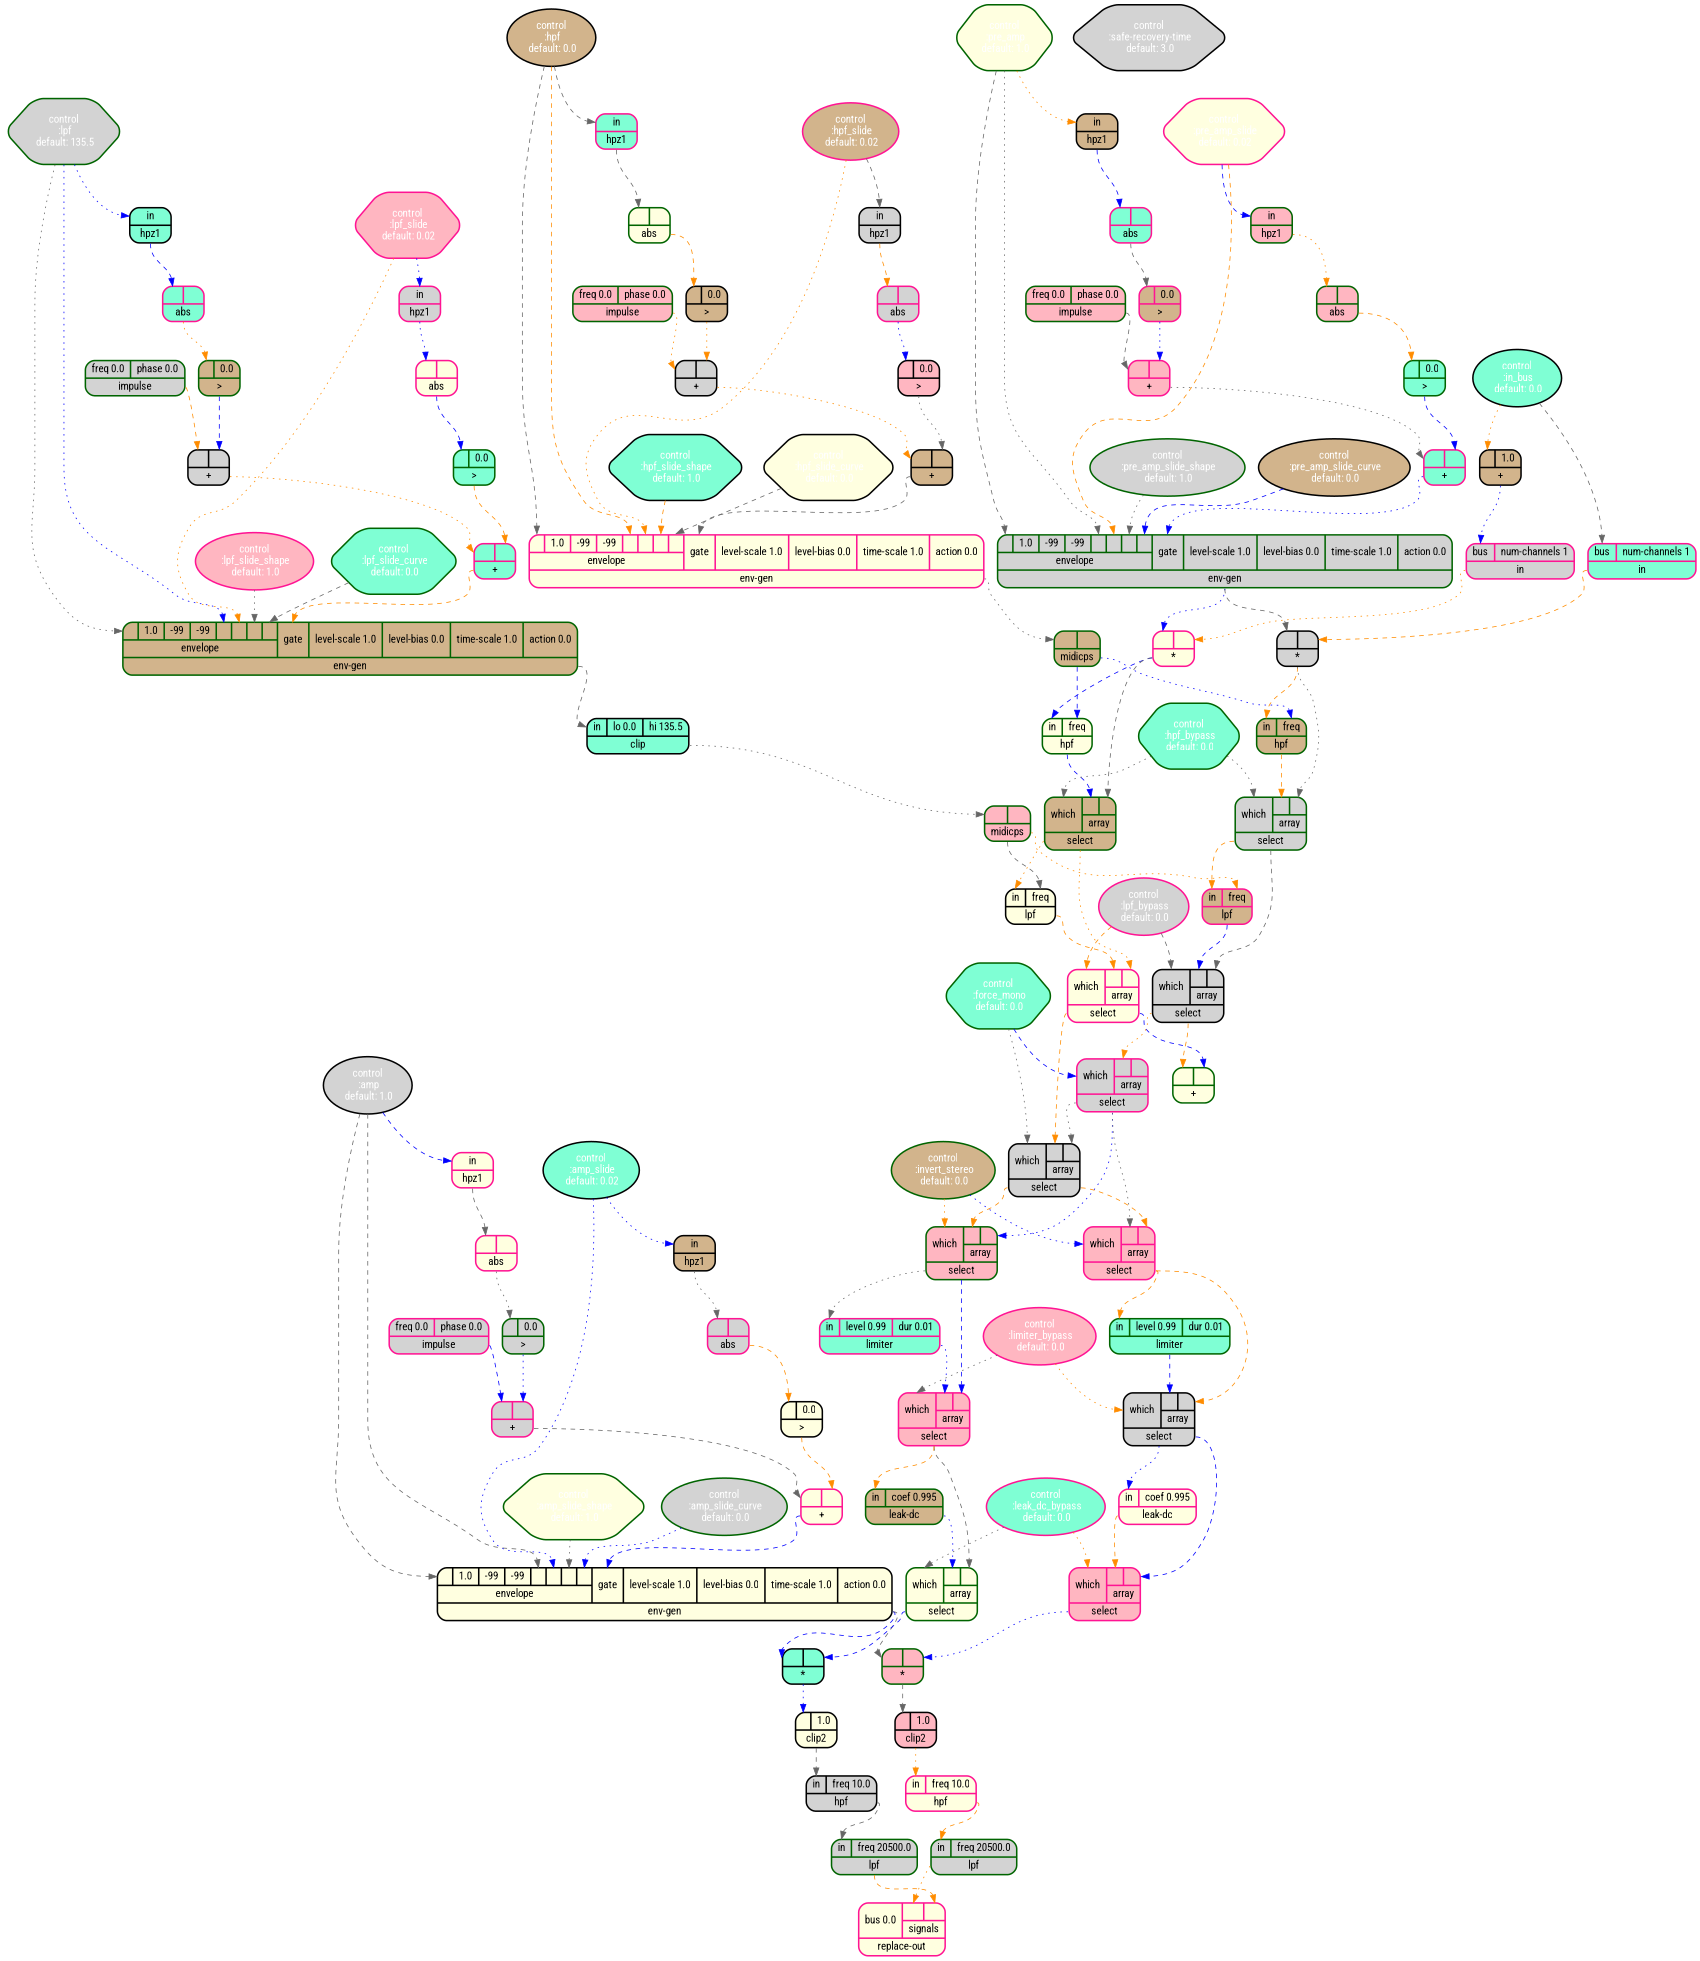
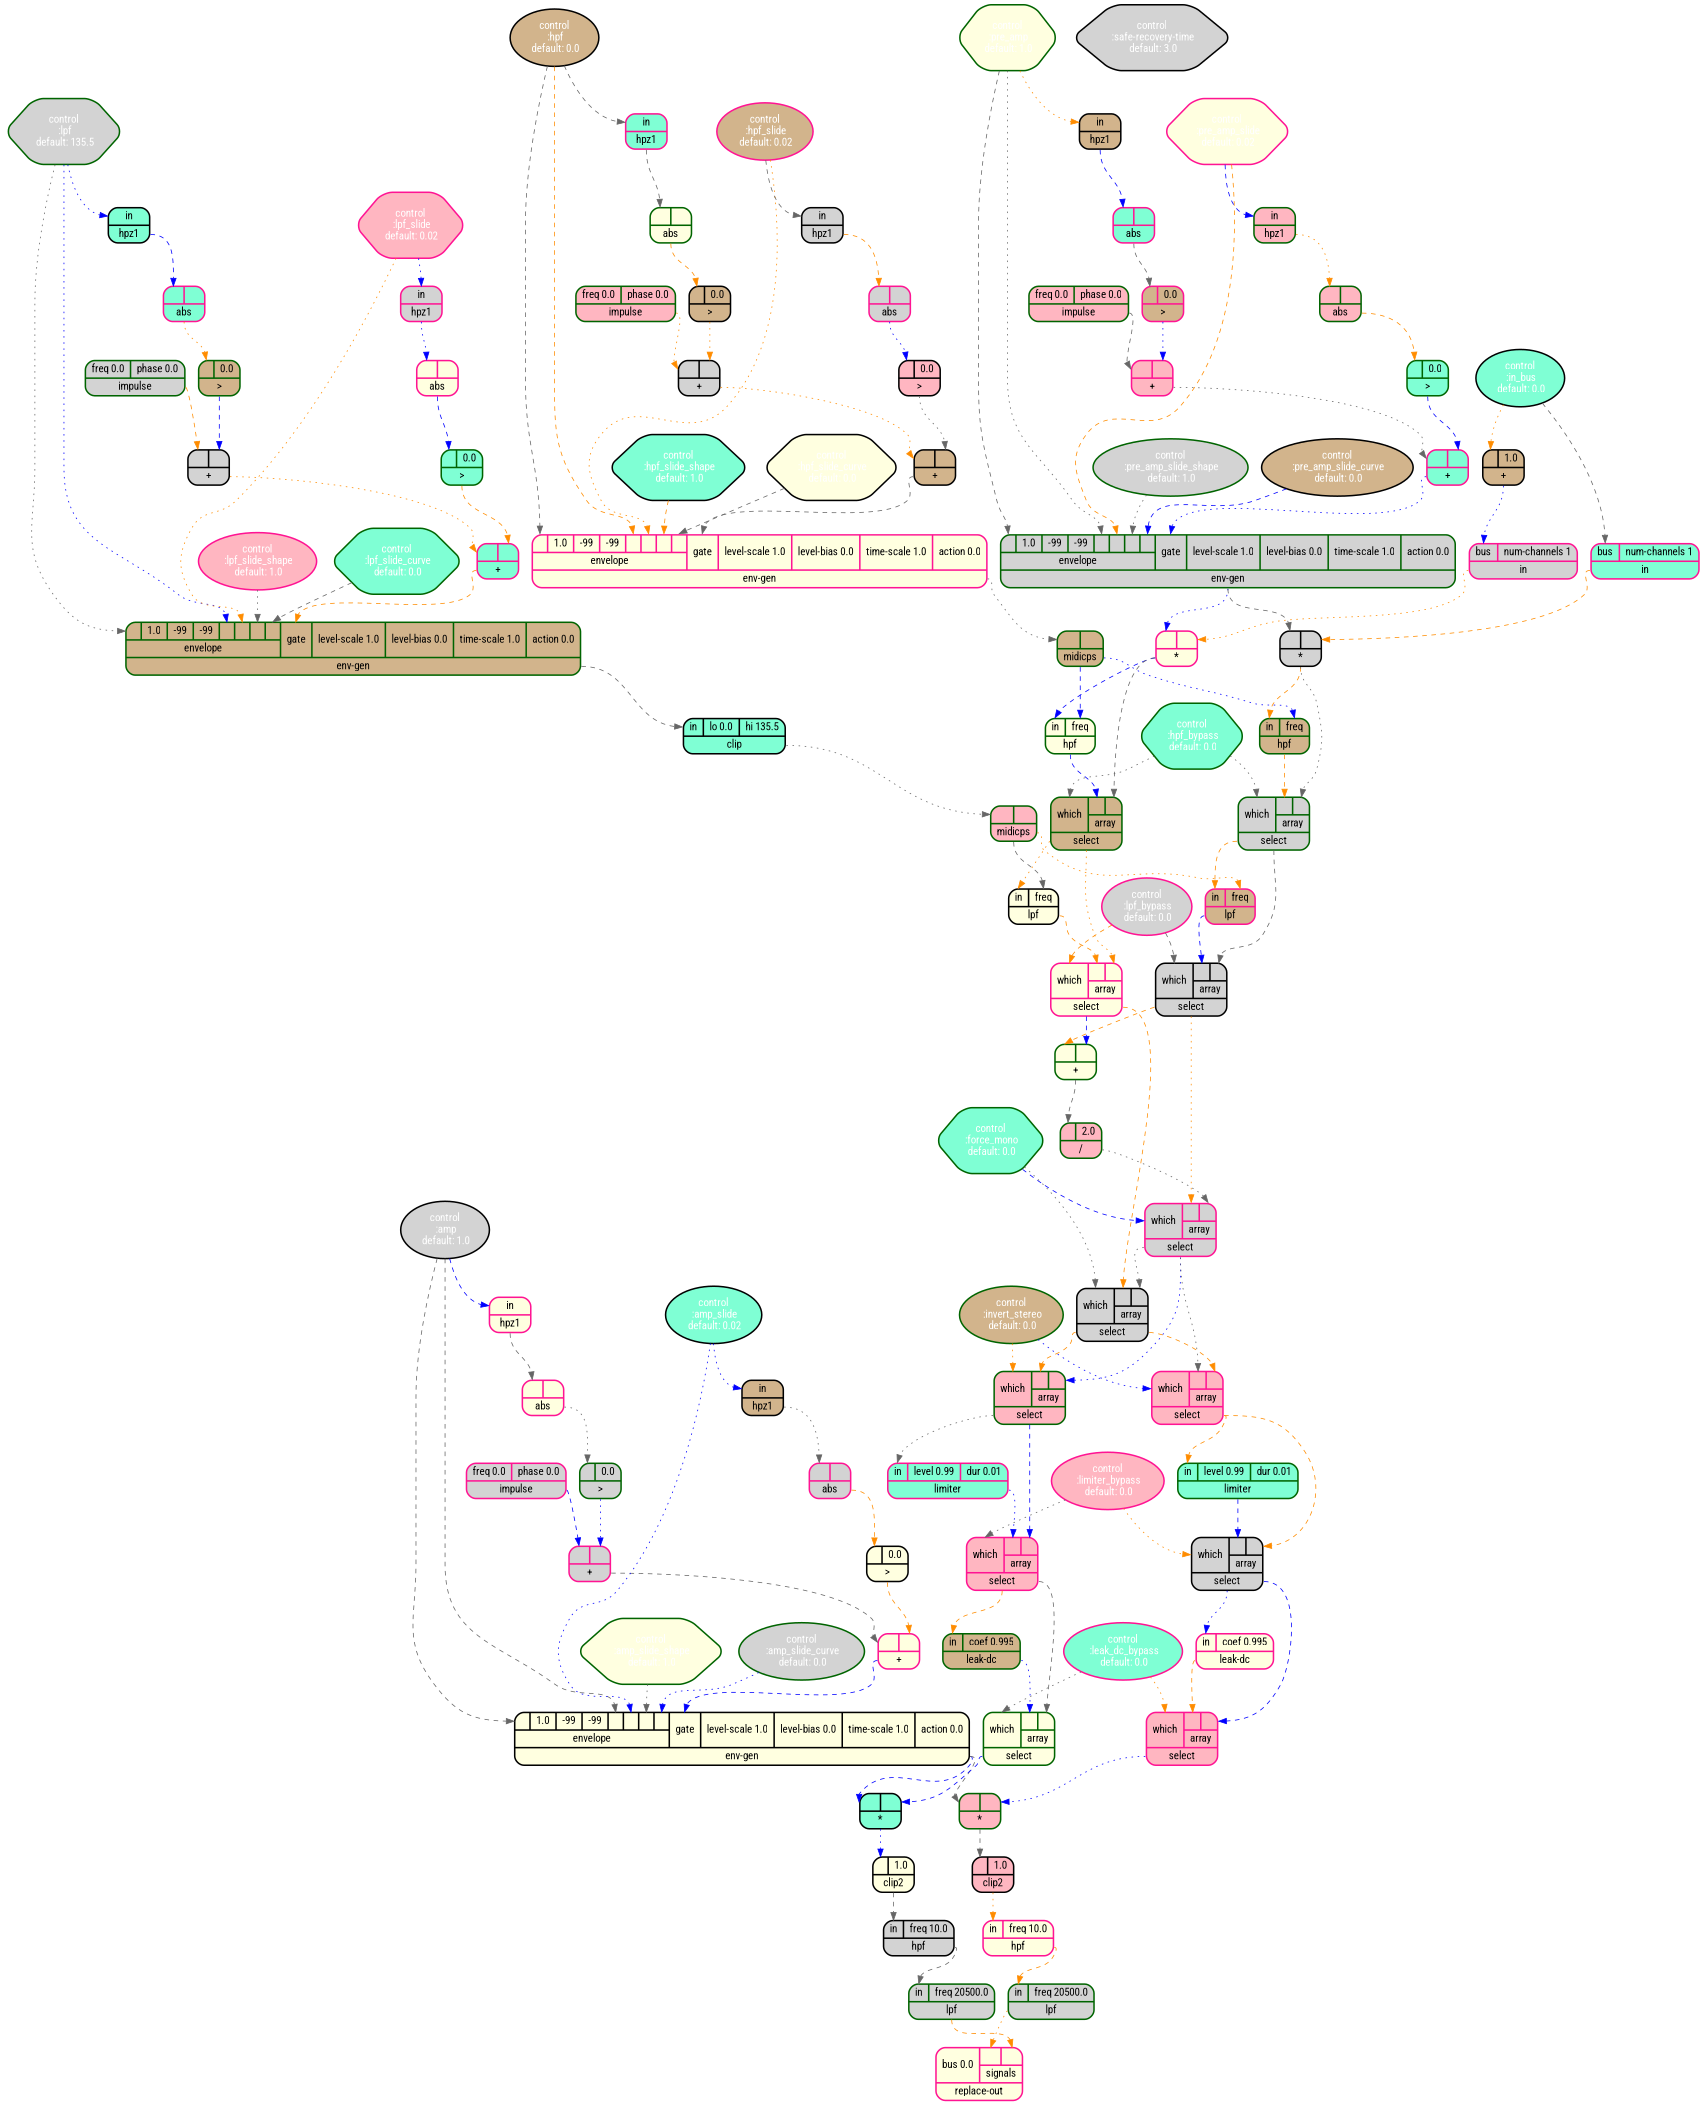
node "2.0": added
